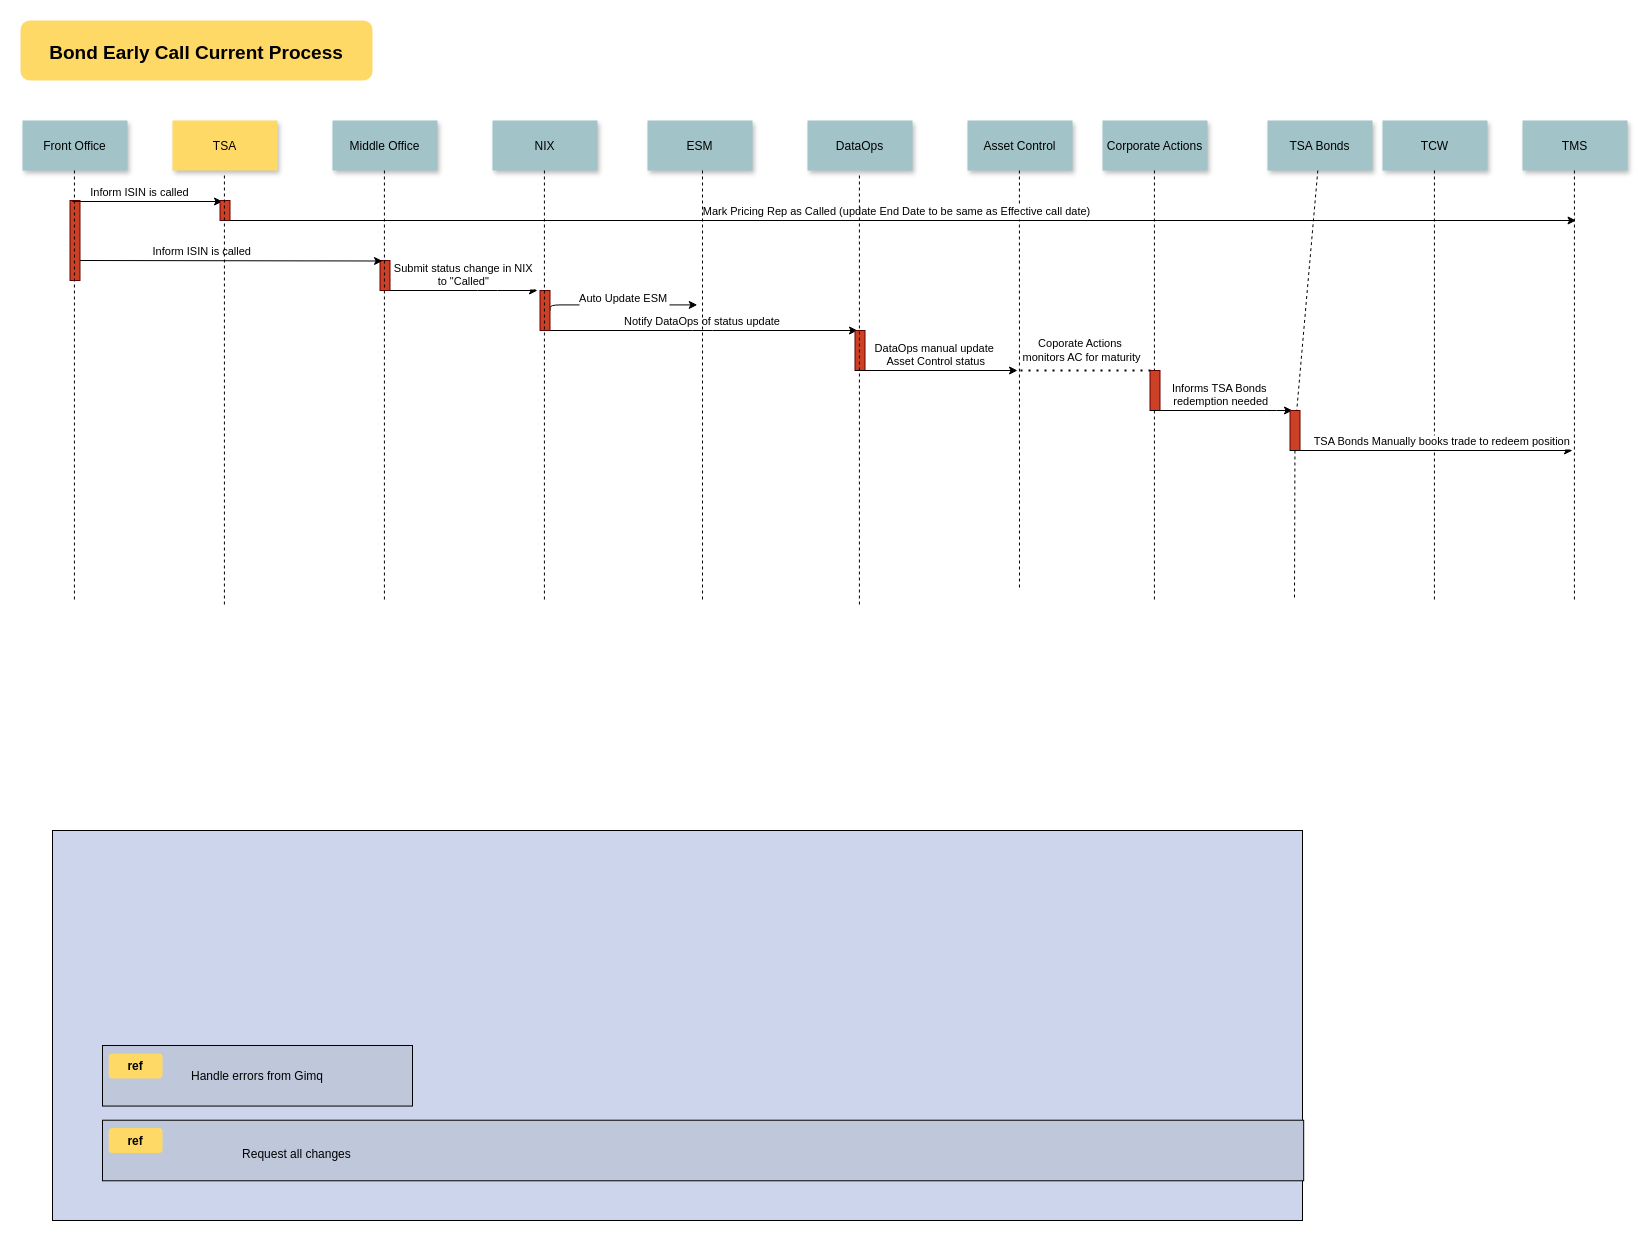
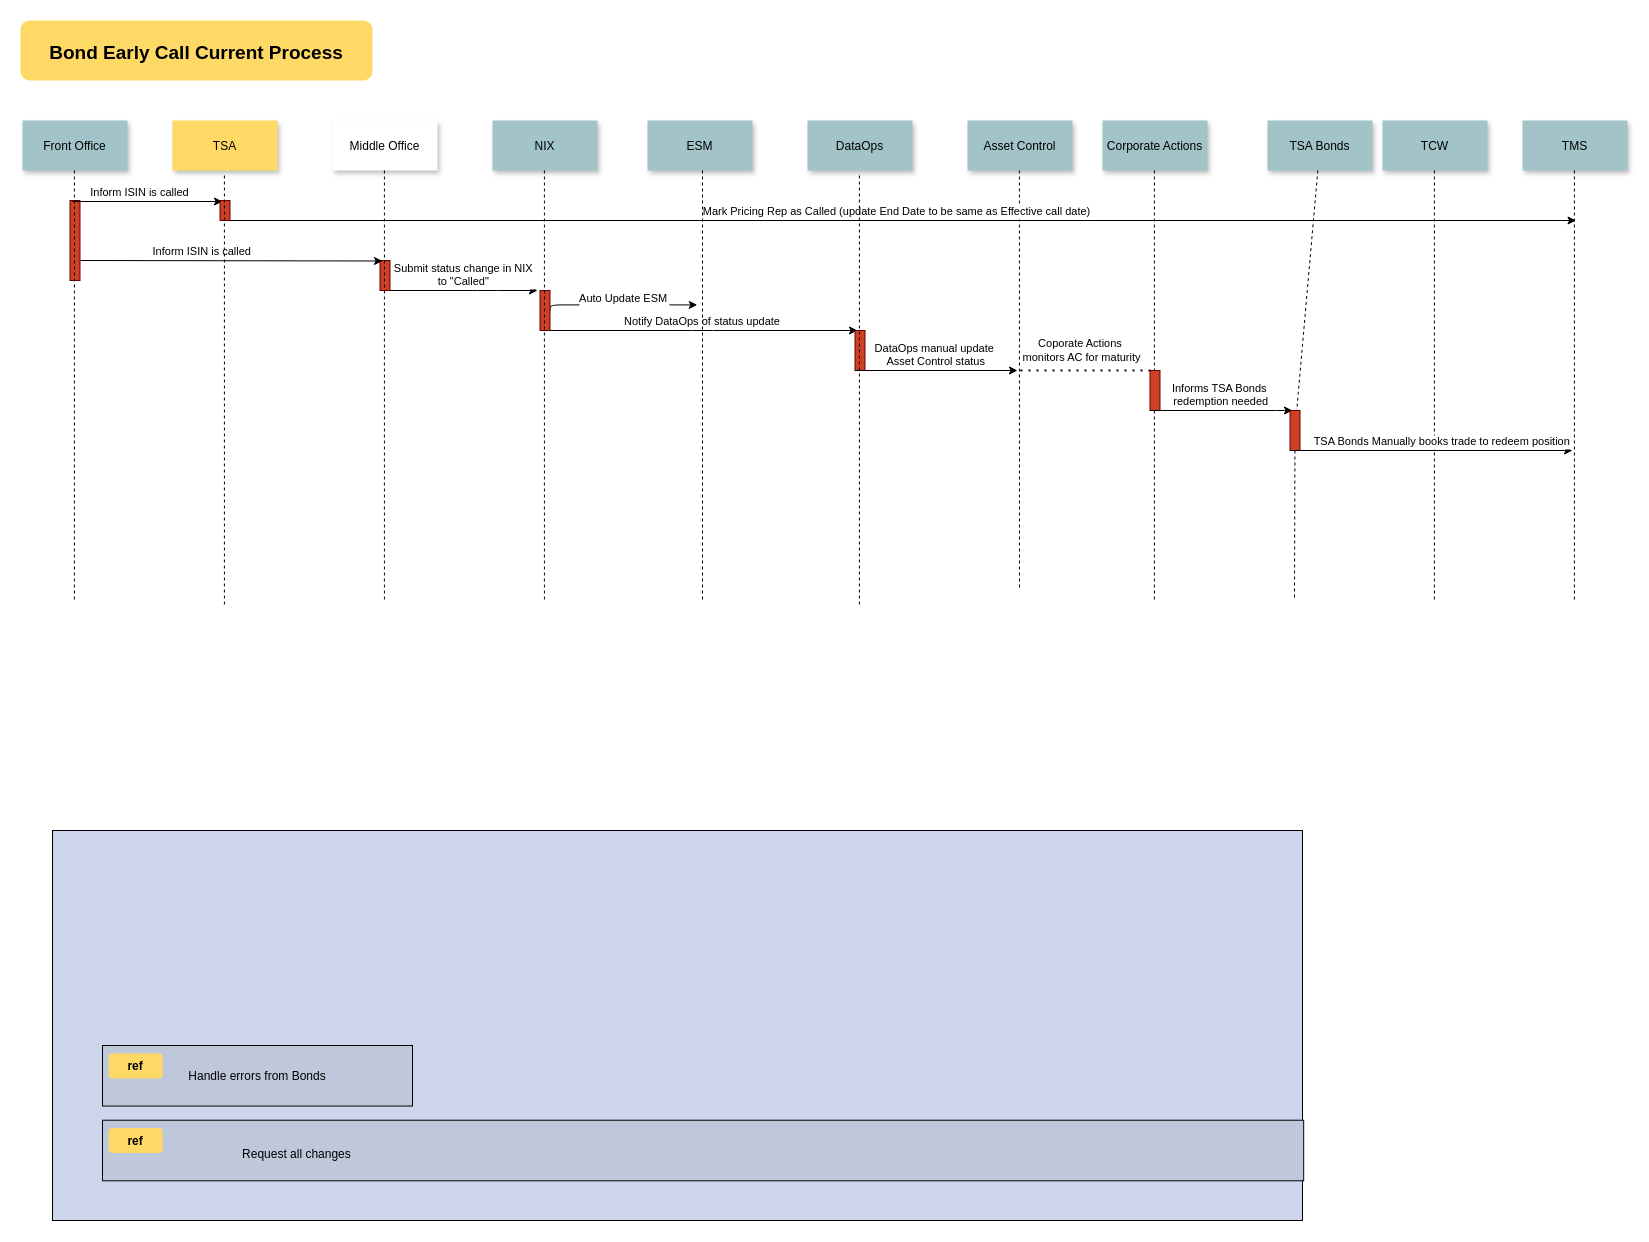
node "Middle Office": fillcolor #a2c4c9 -> #ffffff
node "Handle errors from Gimq": label "Handle errors from Gimq" -> "Handle errors from Bonds"
